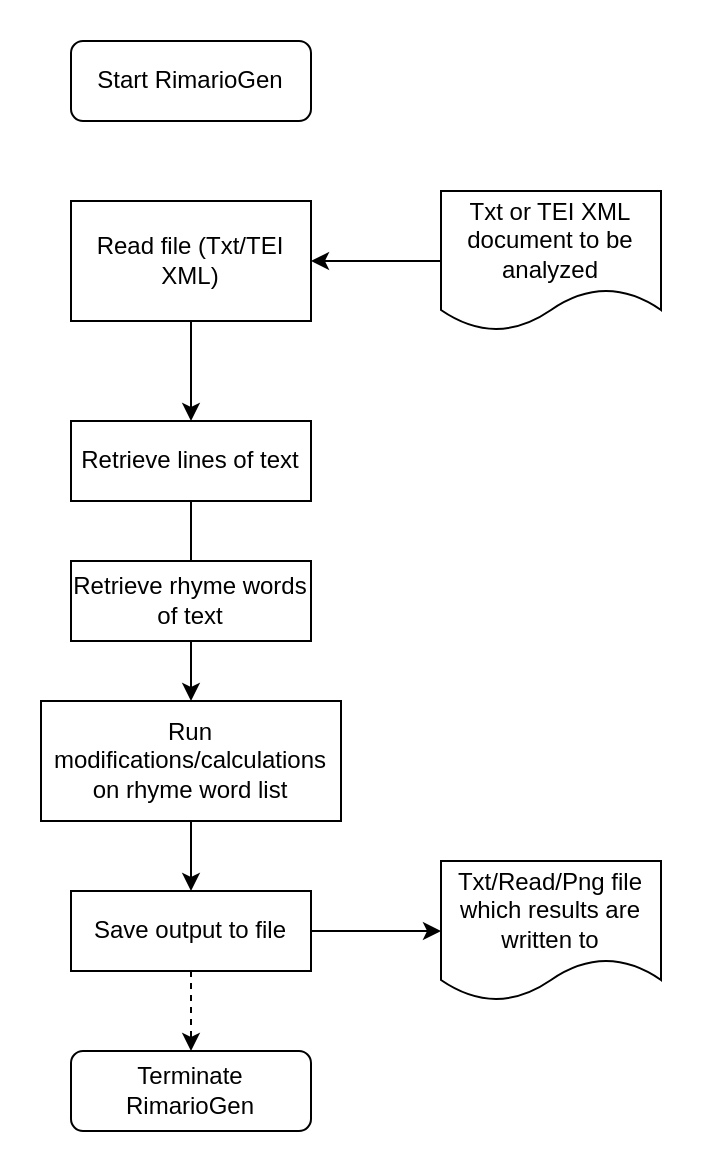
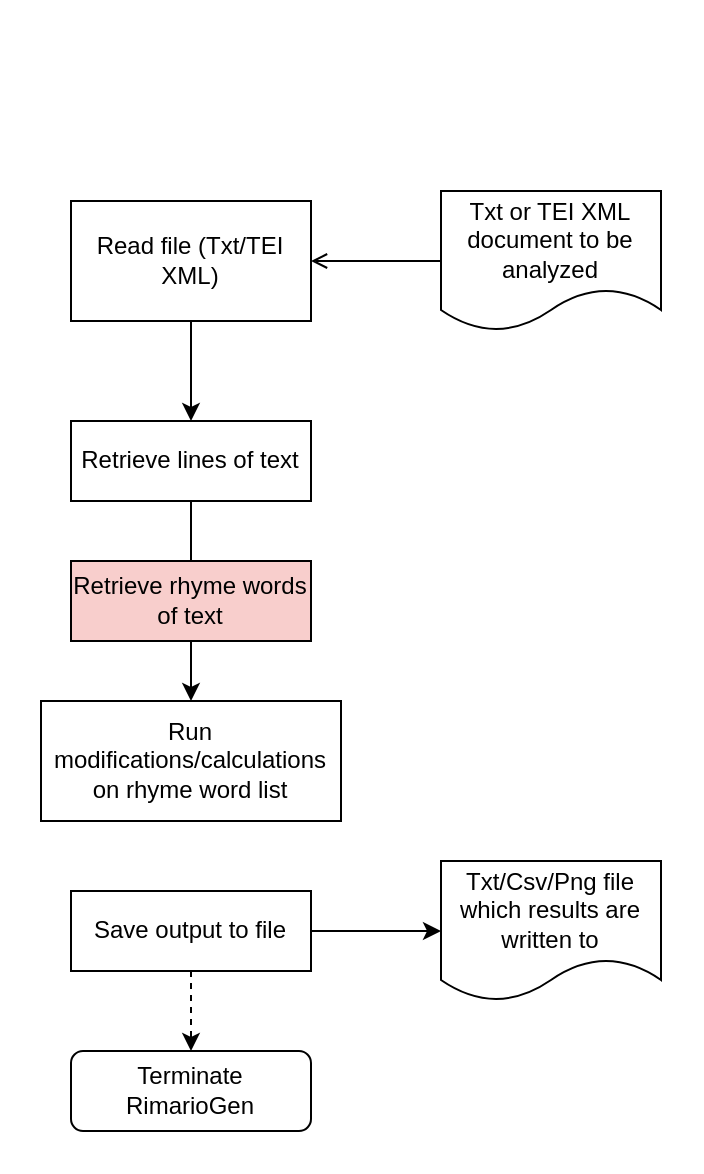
node "Start RimarioGen": removed
edge "Txt or TEI XML document to be analyzed" -> "Read file (Txt/TEI XML)": arrowhead classic -> open
node "Retrieve rhyme words of text": fillcolor #ffffff -> #f8cecc
edge "Run modifications/calculations on rhyme word list" -> "Save output to file": removed
node "Txt/Read/Png file which results are written to": label "Txt/Read/Png file which results are written to" -> "Txt/Csv/Png file which results are written to"
